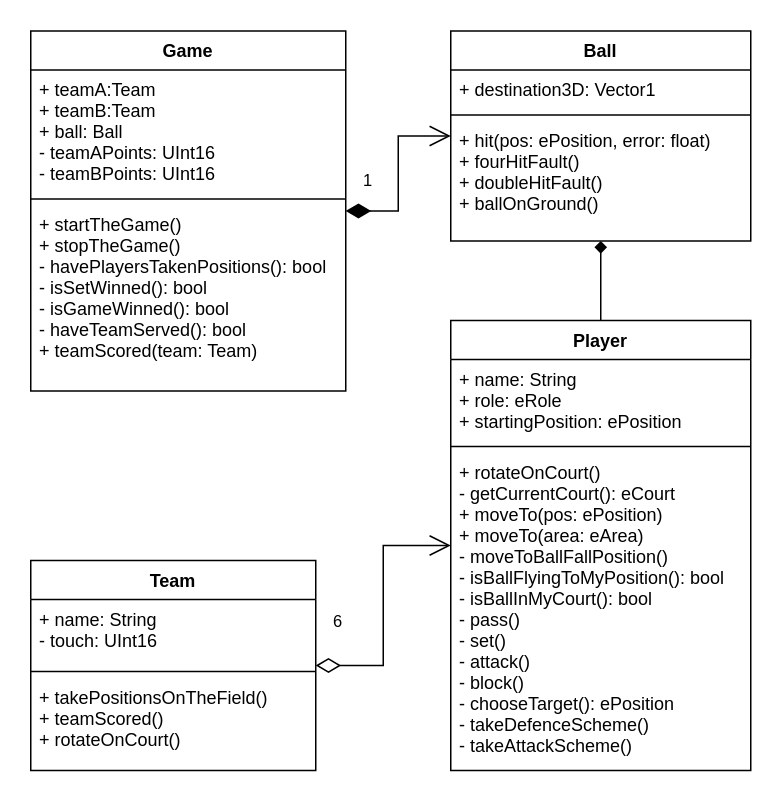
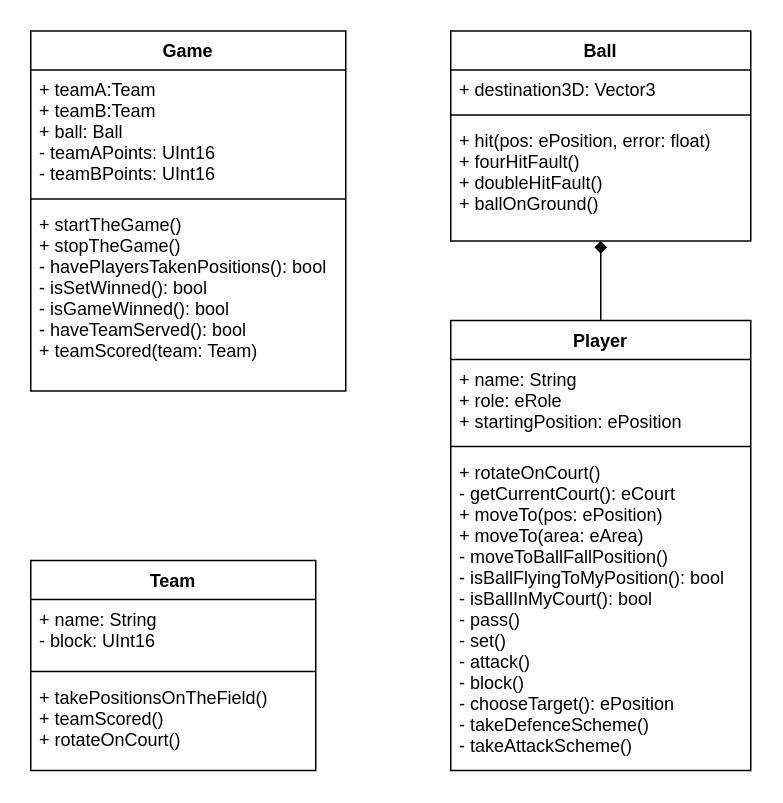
node "+ destination3D: Vector1": label "+ destination3D: Vector1" -> "+ destination3D: Vector3"
edge "Ball" -- "Game": removed, label "1"
edge "Player" -- "Team": removed, label "6"
node "+ name: String - touch: UInt16": label "+ name: String - touch: UInt16" -> "+ name: String - block: UInt16"
